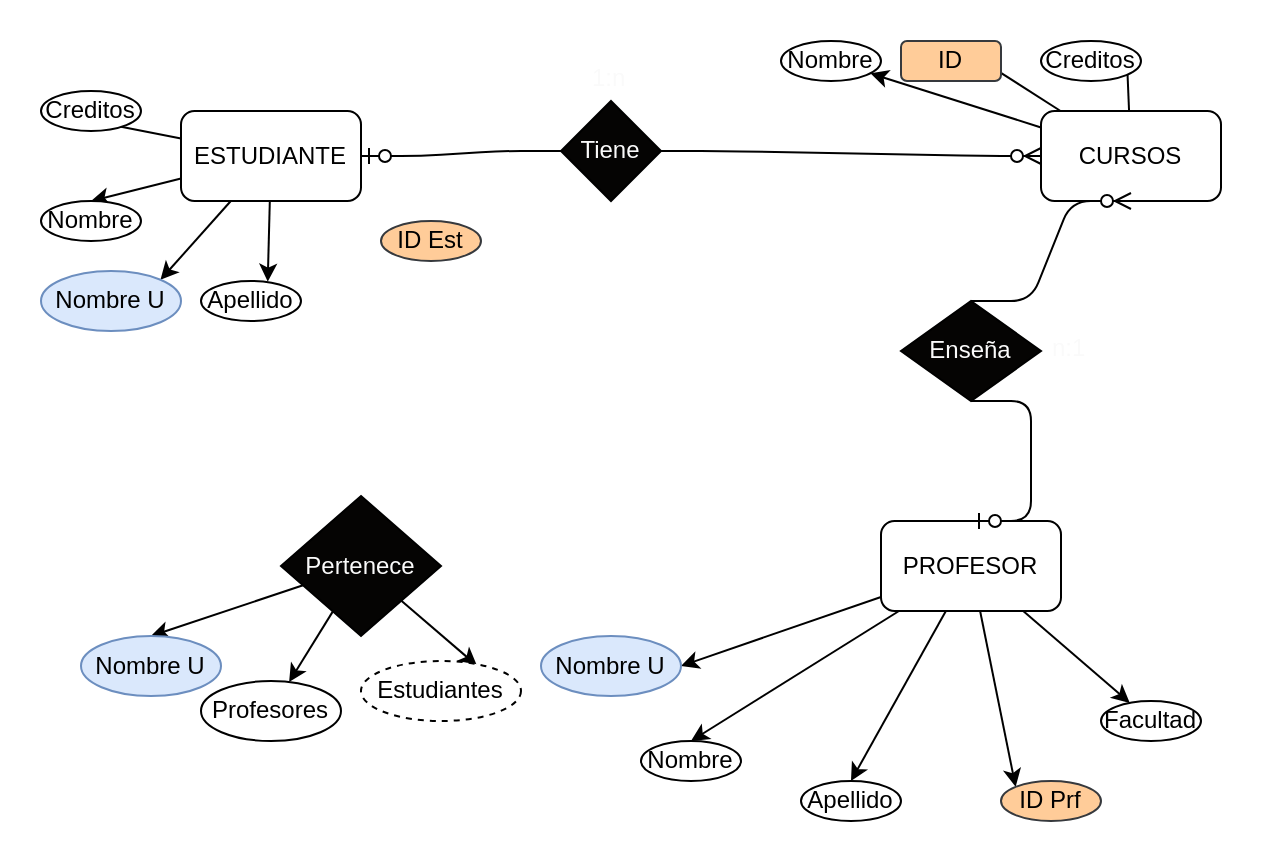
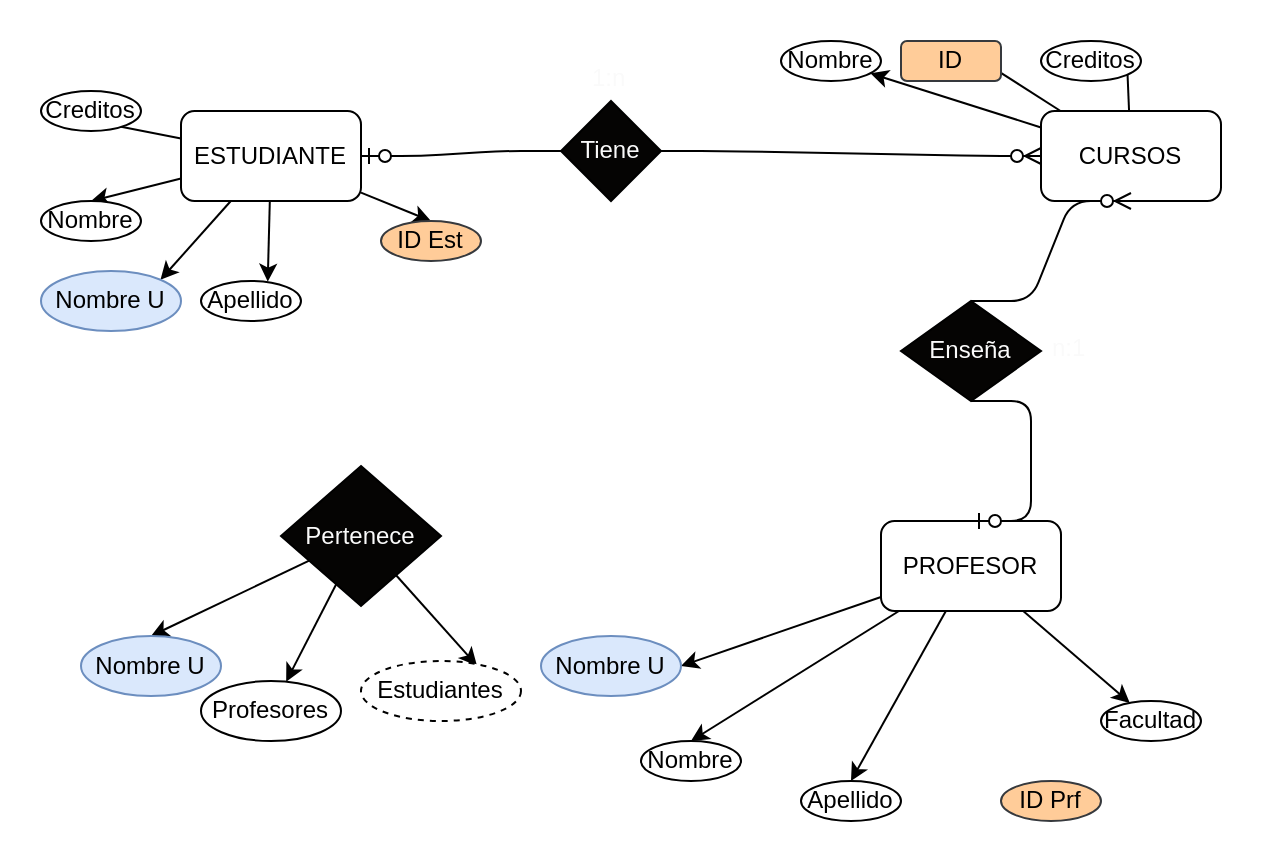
edge "ESTUDIANTE" -> "ID Est": added
node "Pertenece": moved (361, 566) -> (361, 536)
edge "PROFESOR" -> "ID Prf": removed
